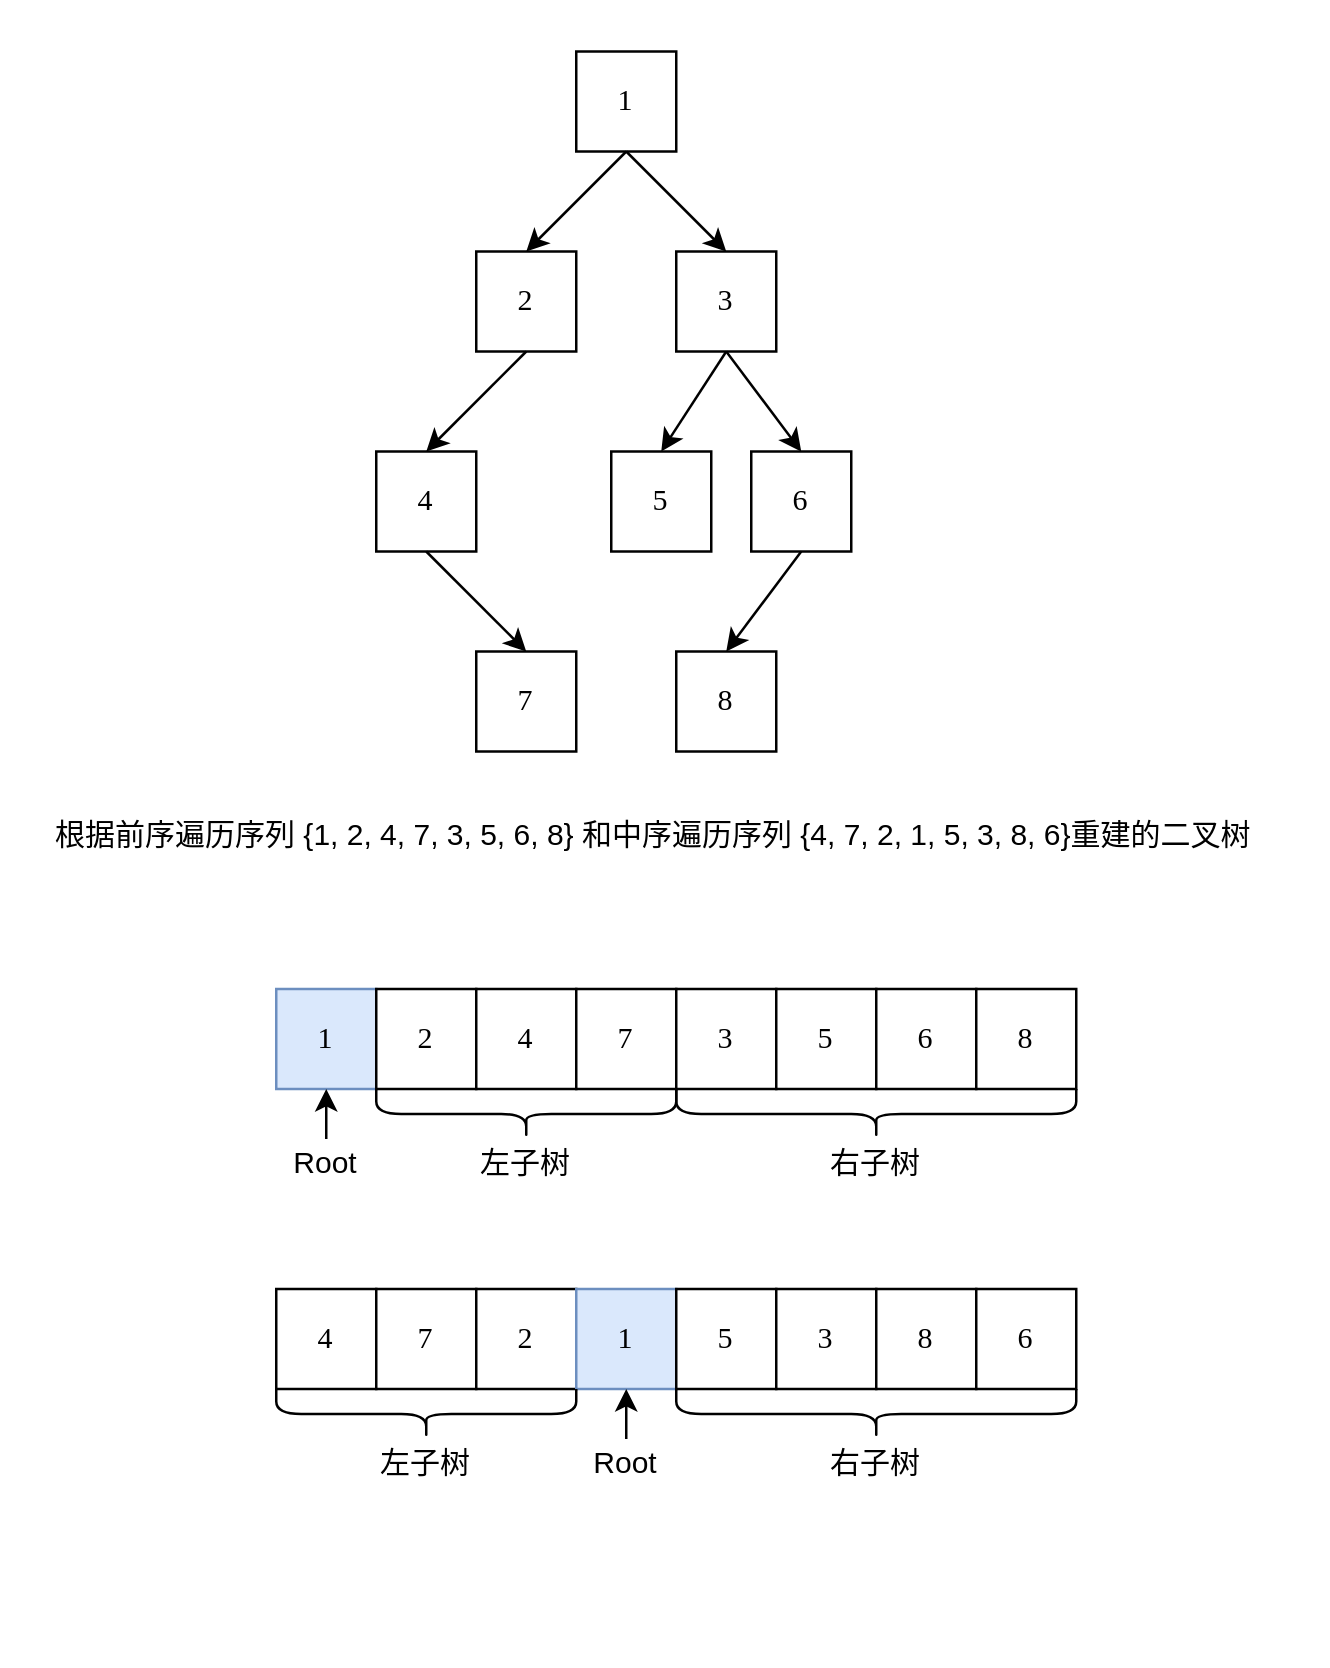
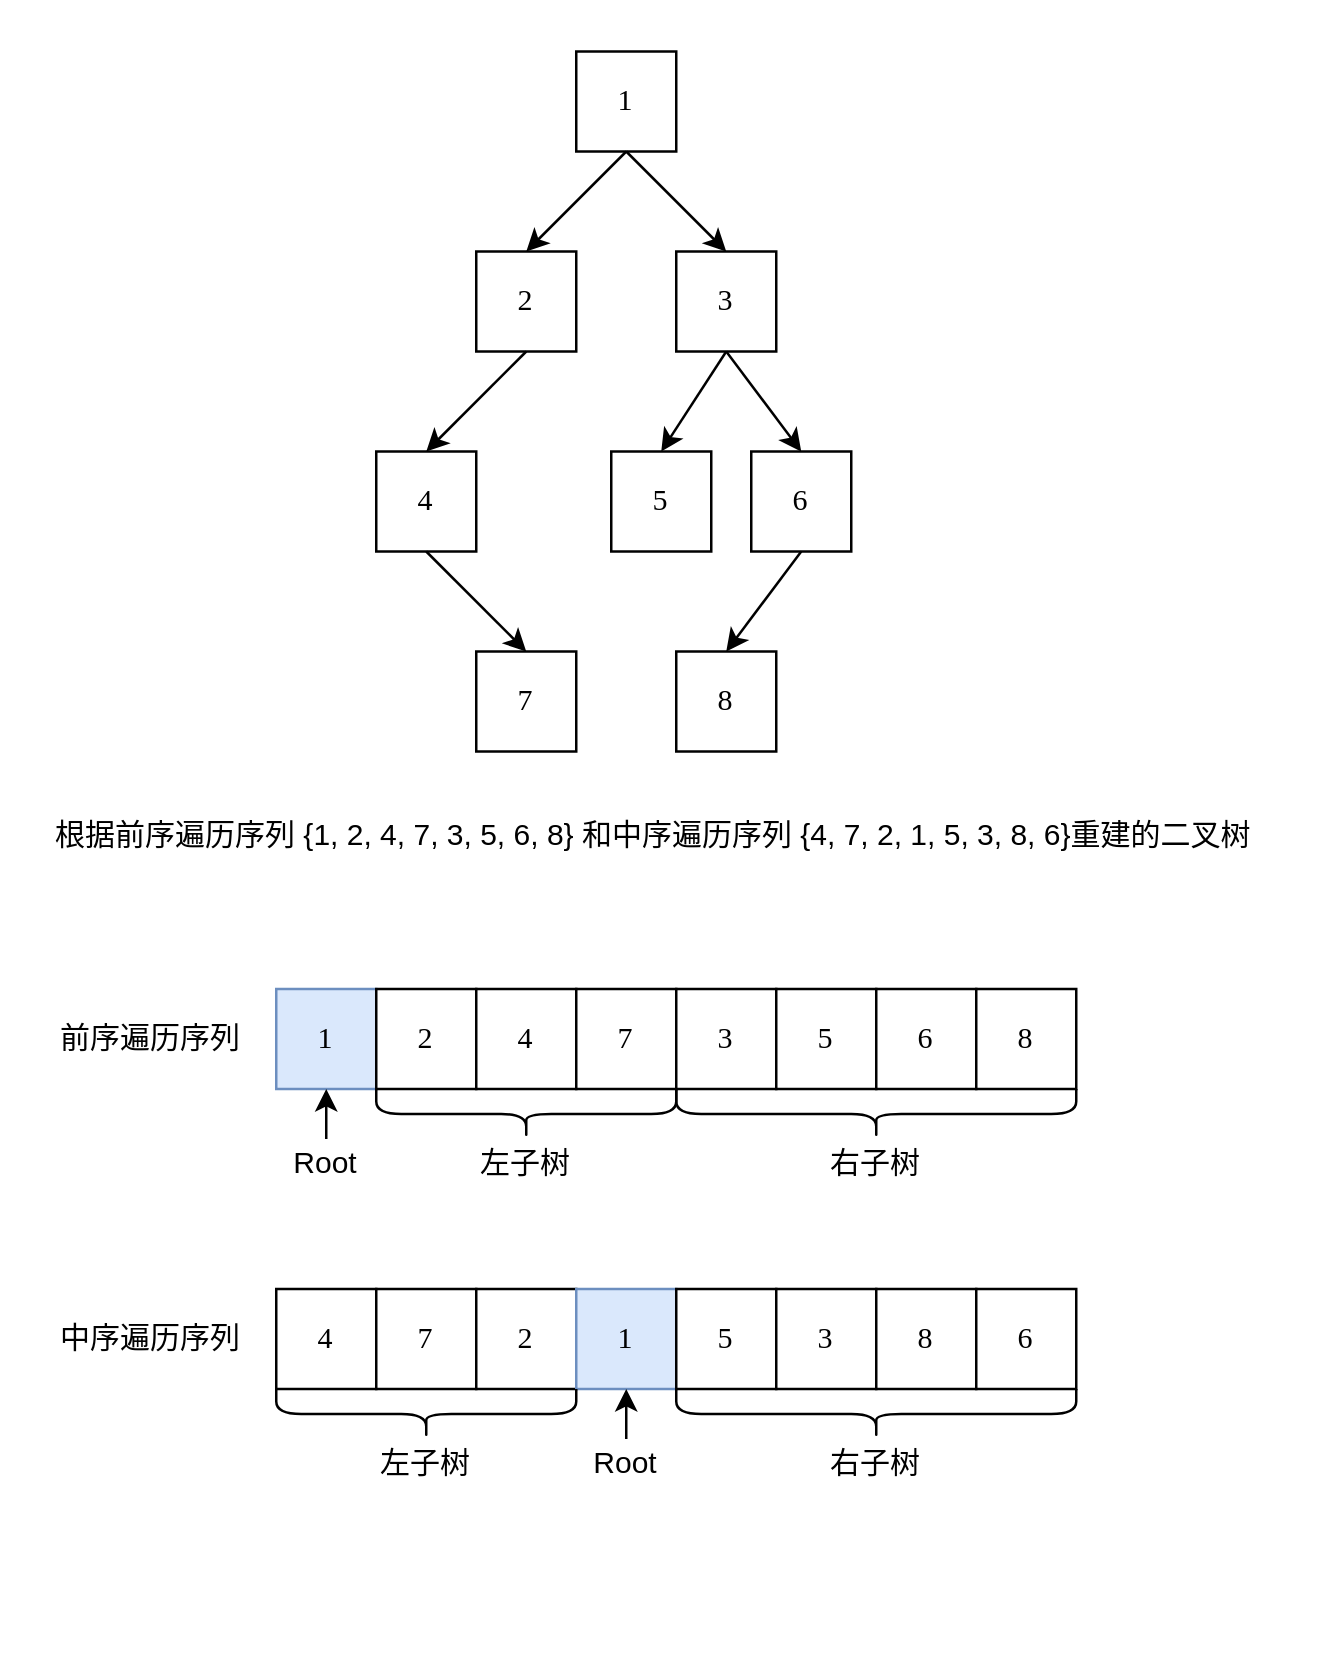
node "前序遍历序列": added
node "中序遍历序列": added
